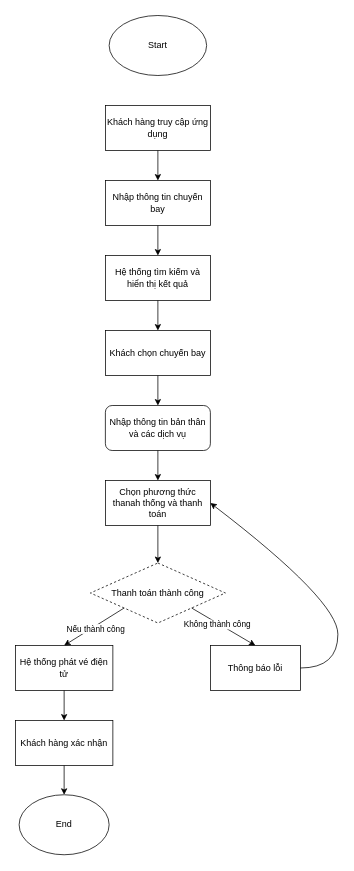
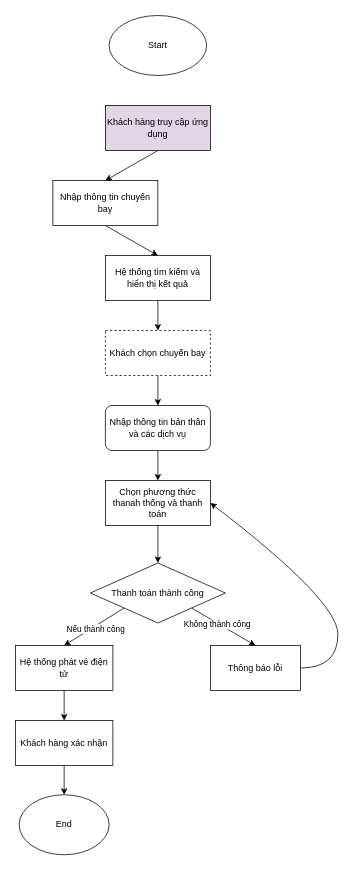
node "Khách hàng truy cập ứng dụng": fillcolor #ffffff -> #e1d5e7
node "Nhập thông tin chuyến bay": moved (158, 203) -> (105, 203)
node "Khách chọn chuyến bay": style solid -> dashed
node "Thanh toán thành công": style dashed -> solid
